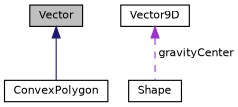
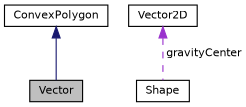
node "Vector9D": label "Vector9D" -> "Vector2D"
edge "ConvexPolygon" -> "Vector": reversed
